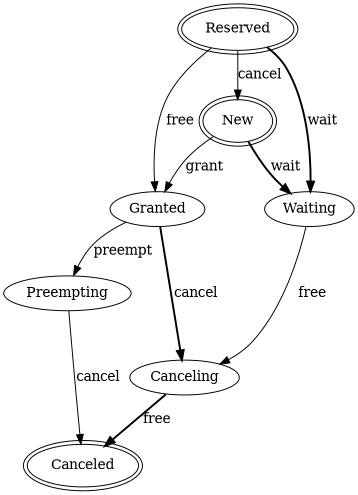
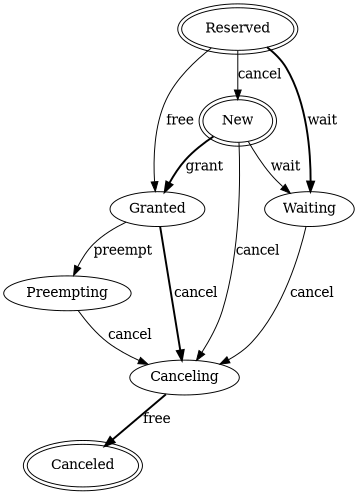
edge "New" -> "Granted": style solid -> bold
edge "New" -> "Waiting": style bold -> solid
edge "New" -> "Canceling": added, label "cancel"
edge "Waiting" -> "Canceling": label "free" -> "cancel"
edge "Preempting" -> "Canceled": now "Preempting" -> "Canceling"
